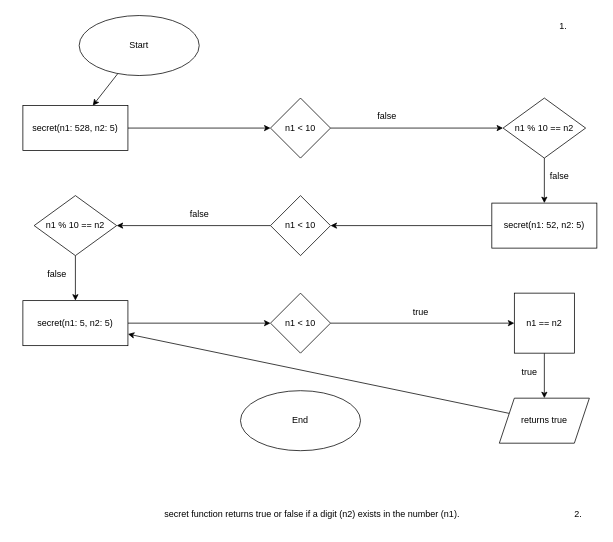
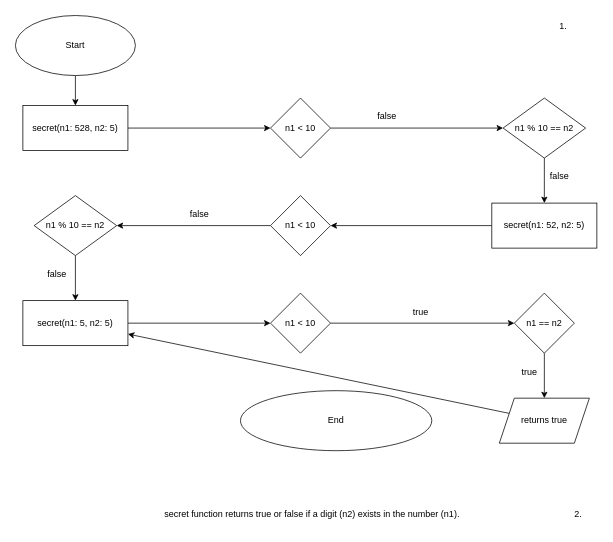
node "Start": moved (139, 45) -> (75, 45)
node "n1 == n2": shape rectangle -> diamond
node "End": size 120x60 -> 191x60
